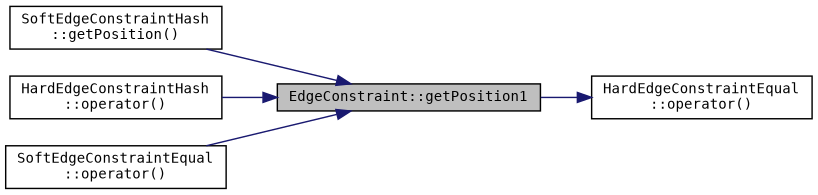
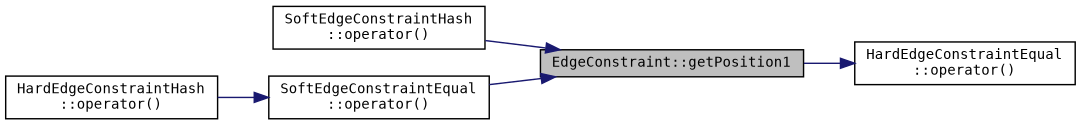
node "SoftEdgeConstraintHash ::getPosition()": label "SoftEdgeConstraintHash ::getPosition()" -> "SoftEdgeConstraintHash ::operator()"
edge "HardEdgeConstraintHash ::operator()" -> "EdgeConstraint::getPosition1": now "HardEdgeConstraintHash ::operator()" -> "SoftEdgeConstraintEqual ::operator()"
